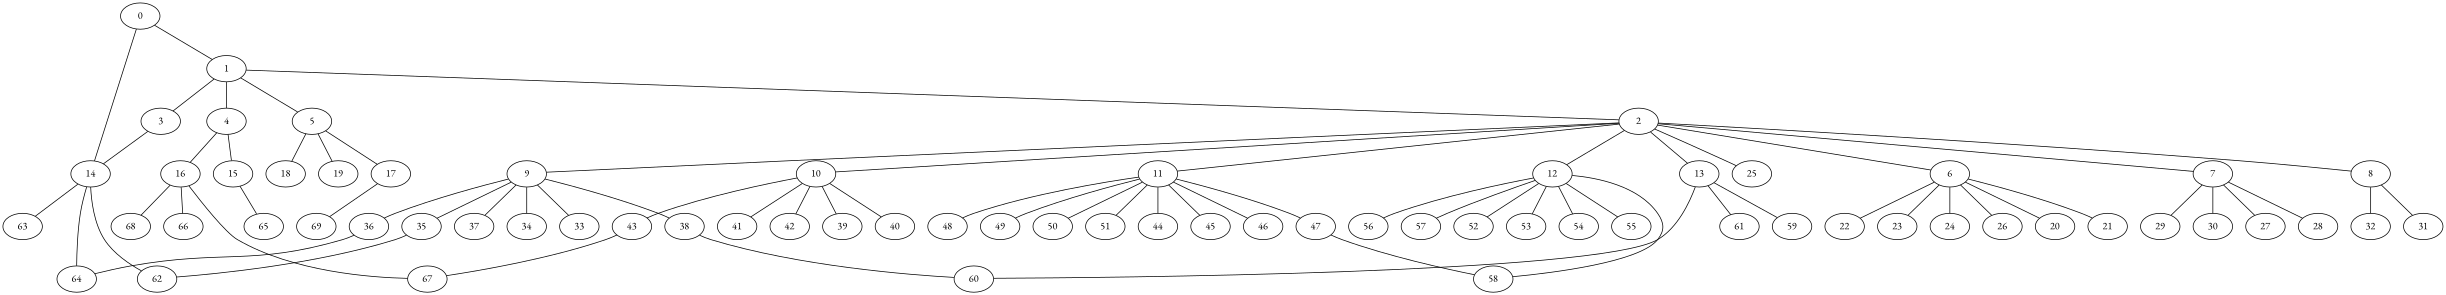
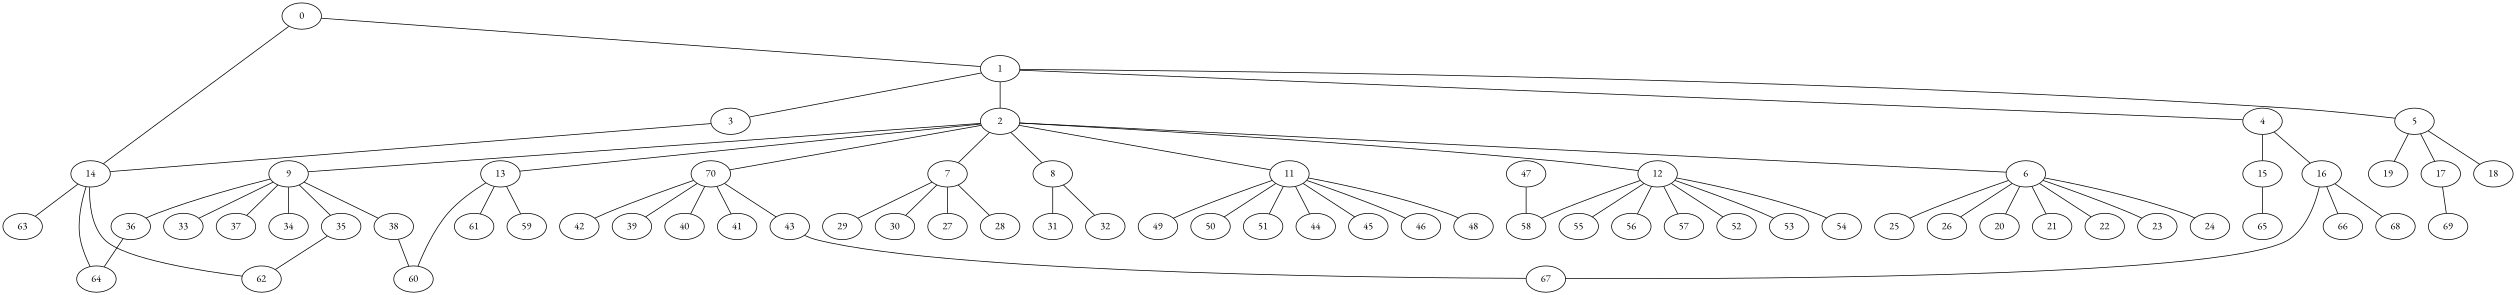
edge "2" -- "25": now "6" -- "25"
node "10": label "10" -> "70"
edge "11" -- "47": removed
